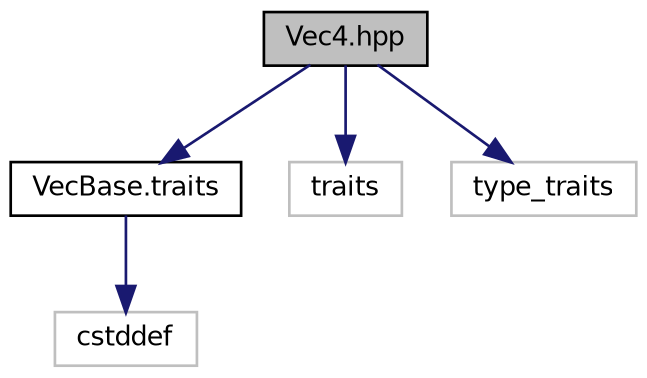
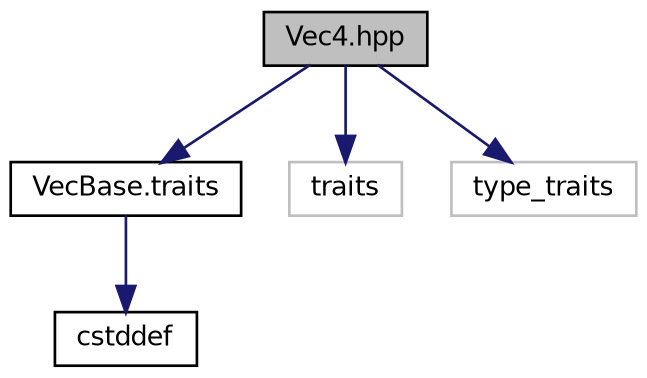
node "cstddef": color grey75 -> black
